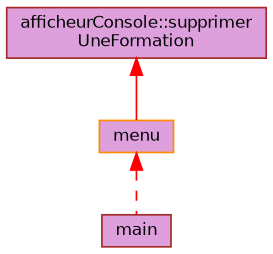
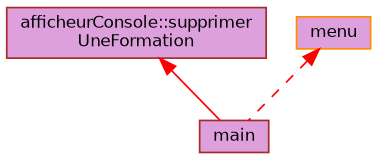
edge "menu" -> "afficheurConsole::supprimer UneFormation": now "main" -> "afficheurConsole::supprimer UneFormation"
